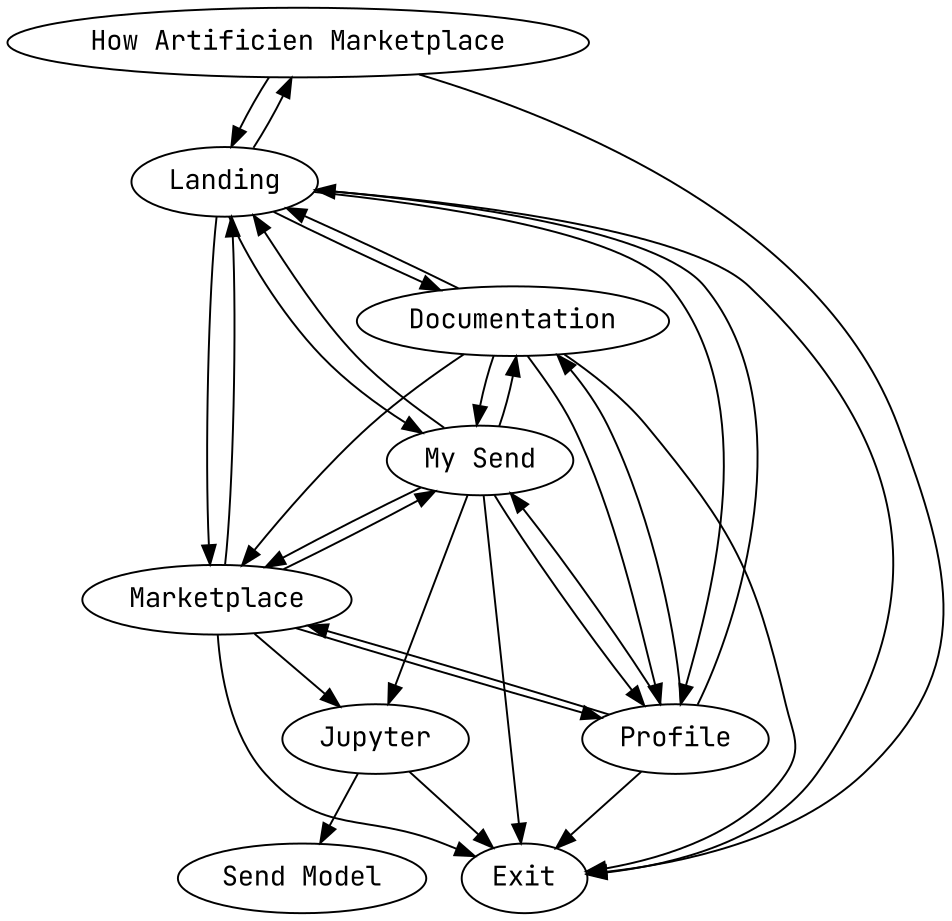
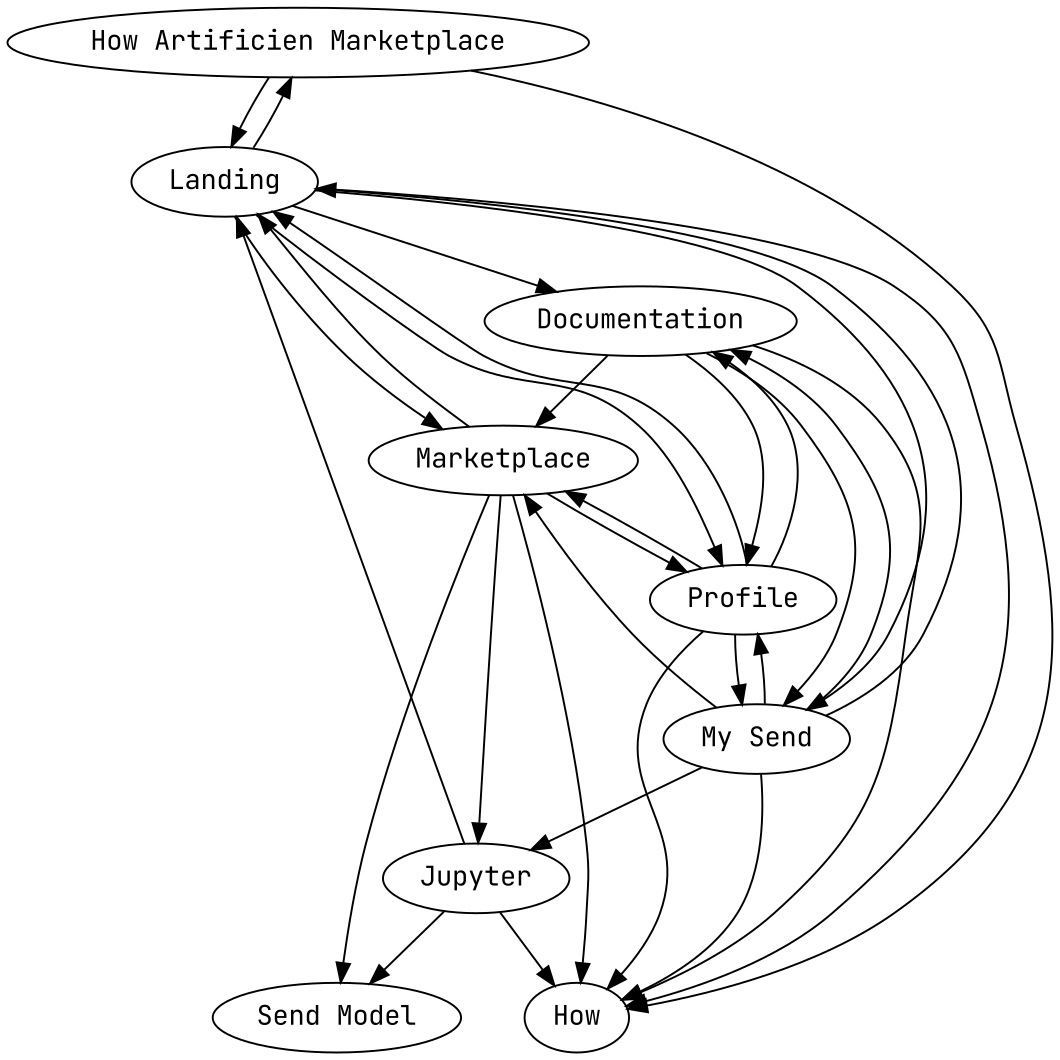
edge "Documentation" -> "Landing": now "Jupyter" -> "Landing"
edge "Marketplace" -> "My Send": now "Marketplace" -> "Send Model"
node "Exit": label "Exit" -> "How"
